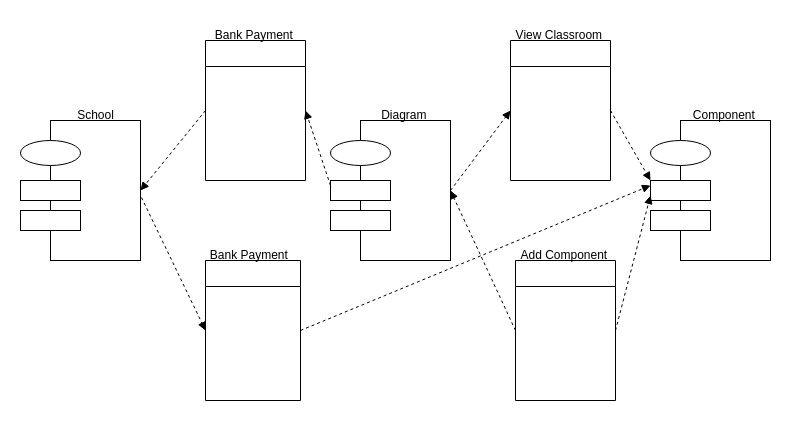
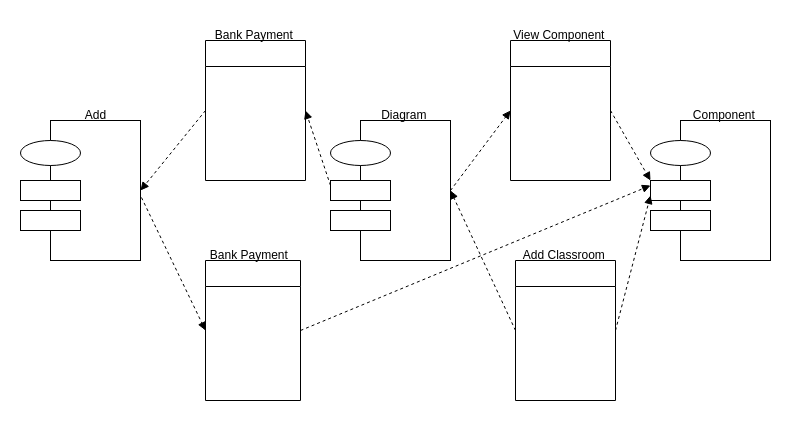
node "View Classroom": label "View Classroom" -> "View Component"
node "School": label "School" -> "Add"
node "Add Component": label "Add Component" -> "Add Classroom"
